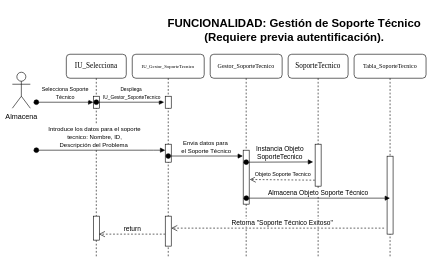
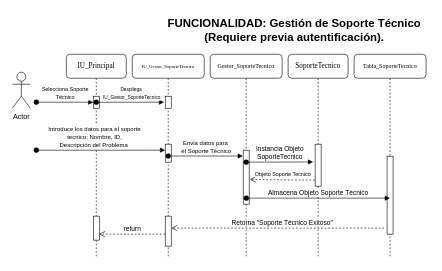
node "IU_Selecciona": label "IU_Selecciona" -> "IU_Principal"
node "Almacena": label "Almacena" -> "Actor"
